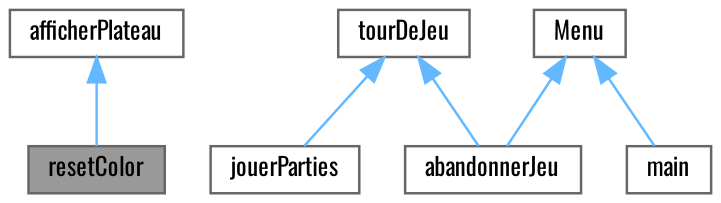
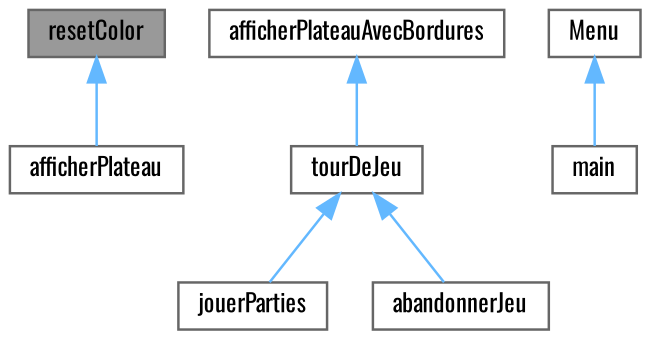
node "afficherPlateauAvecBordures": added
edge "abandonnerJeu" -> "Menu": removed
edge "resetColor" -> "afficherPlateau": reversed
